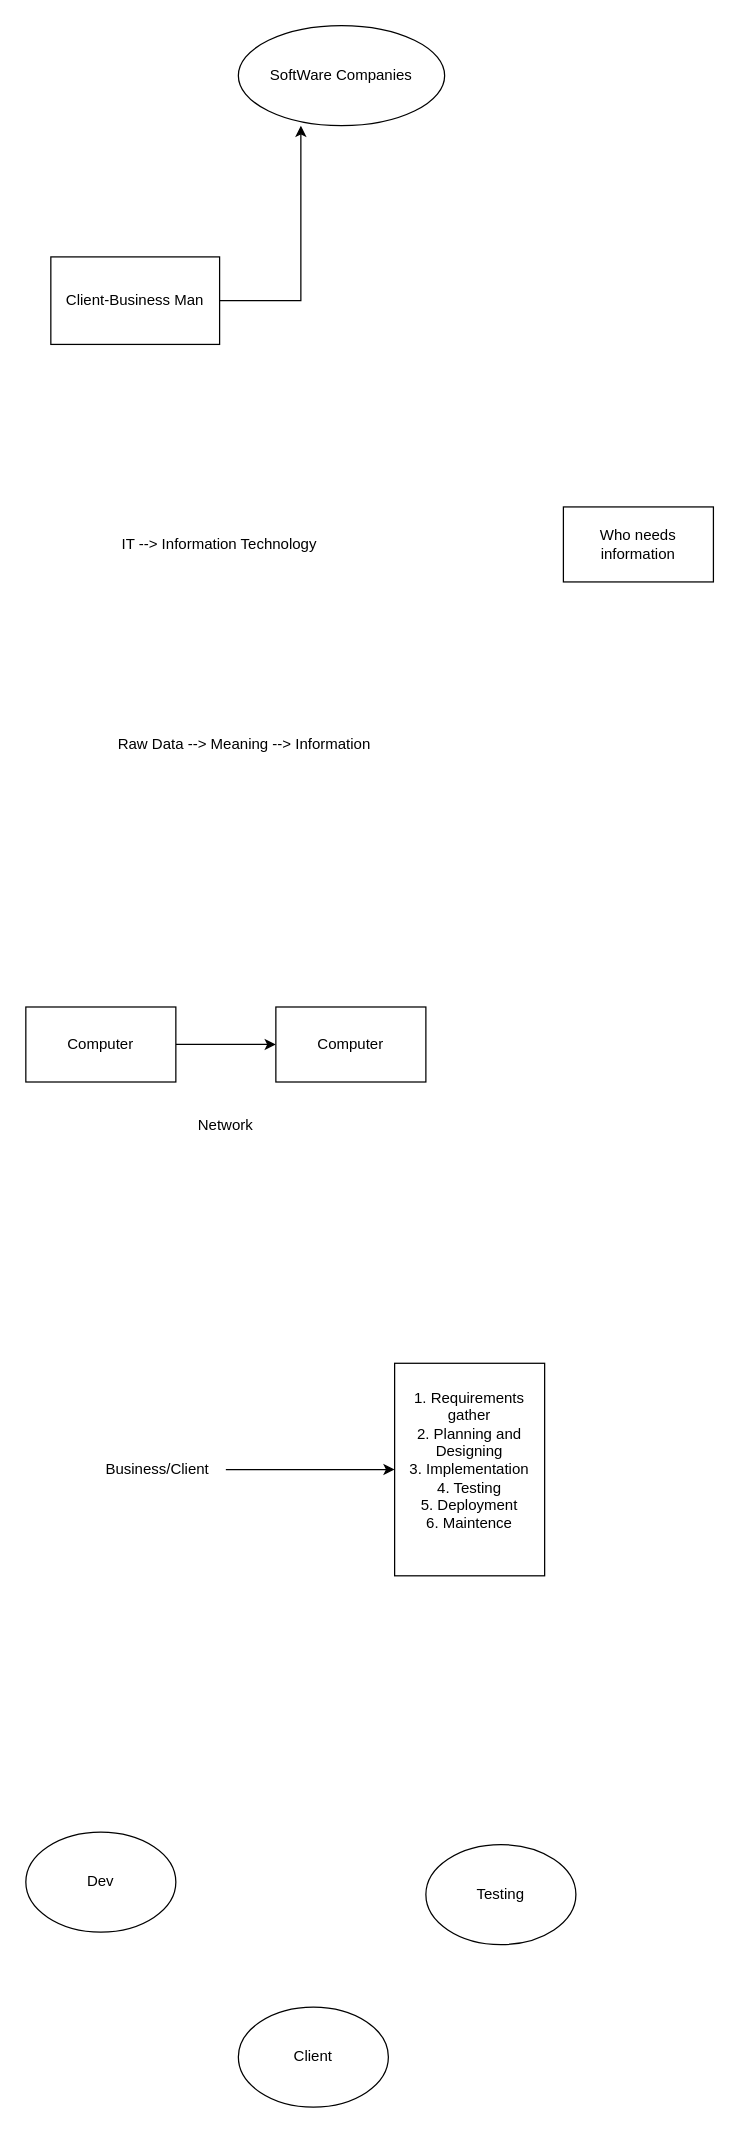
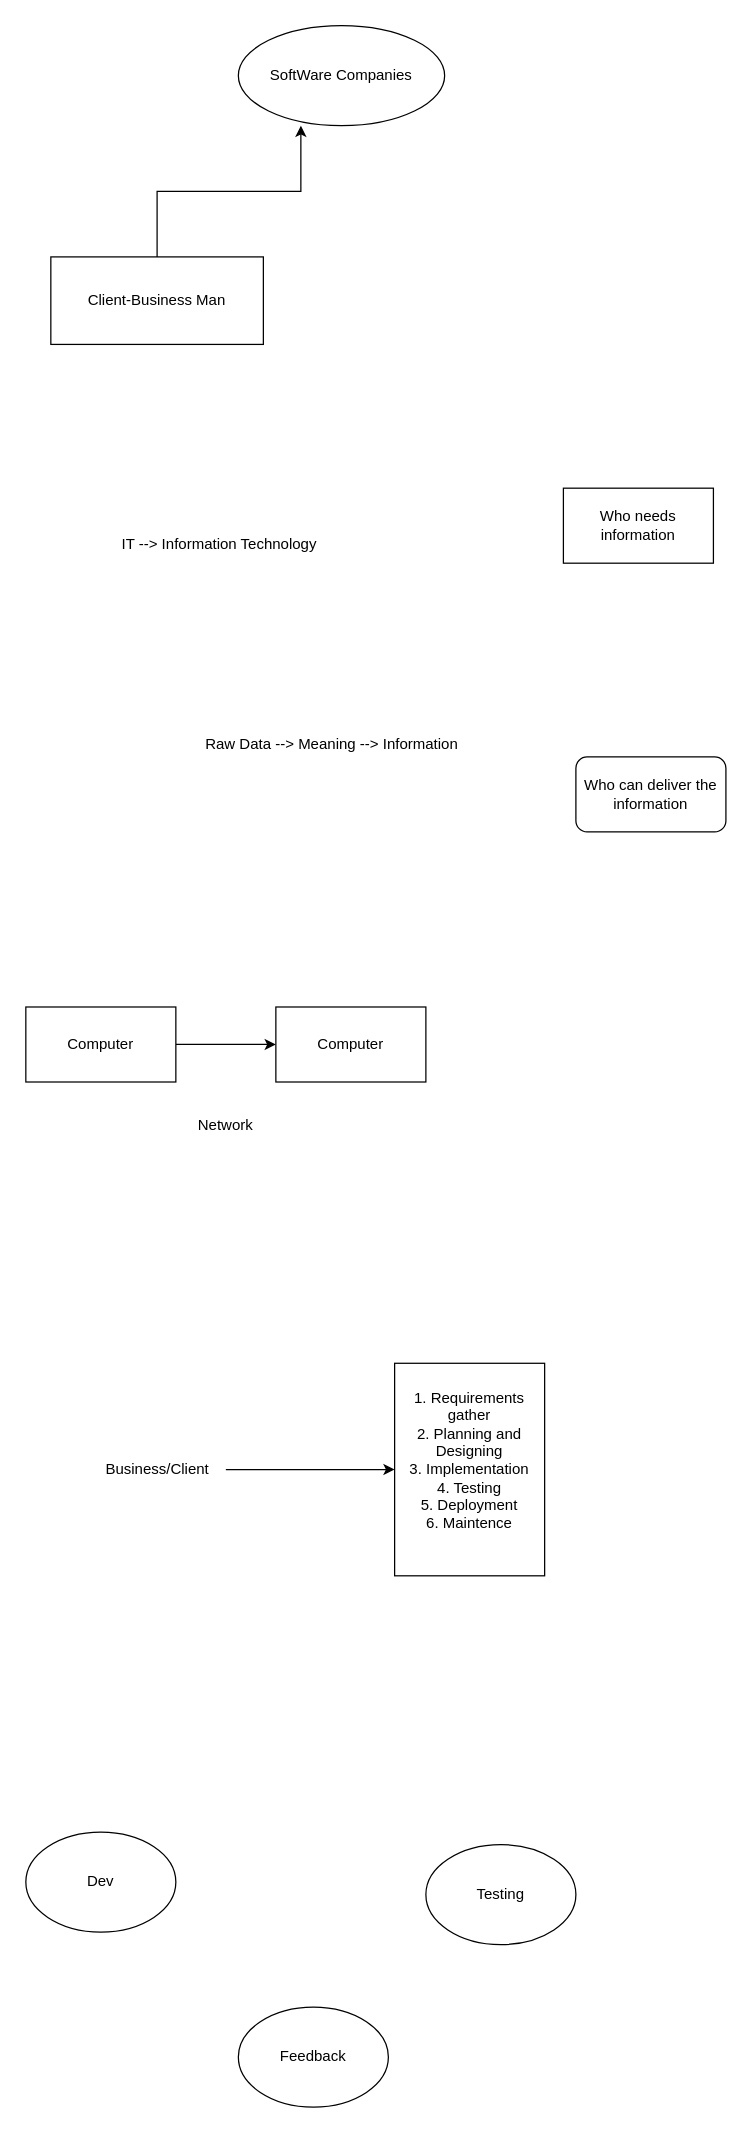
node "Client-Business Man": size 169x88 -> 213x88
node "Who needs information": moved (638, 544) -> (638, 526)
node "Raw Data --> Meaning --> Information": moved (244, 744) -> (332, 744)
node "Who can deliver the information": added
node "Client": label "Client" -> "Feedback"
